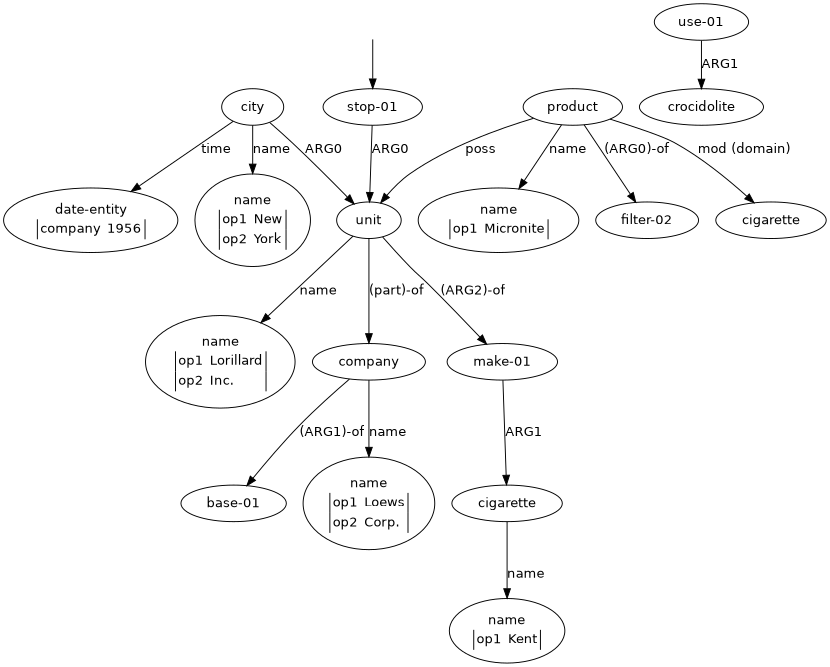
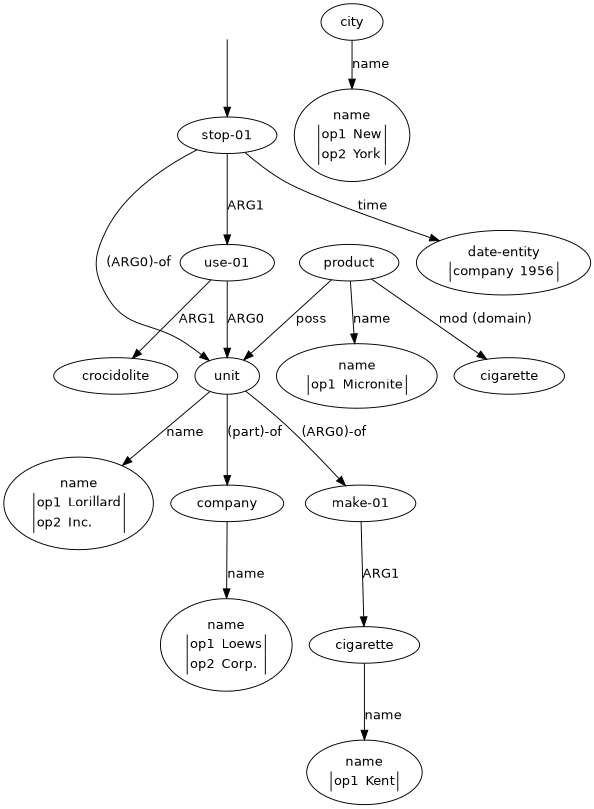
edge "stop-01" -> "unit": label "ARG0" -> "(ARG0)-of"
edge "city" -> "date-entity": now "stop-01" -> "date-entity"
edge "city" -> "unit": now "use-01" -> "unit"
edge "stop-01" -> "use-01": added, label "ARG1"
node "filter-02": removed
edge "unit" -> "make-01": label "(ARG2)-of" -> "(ARG0)-of"
node "base-01": removed
